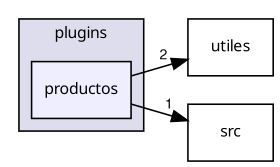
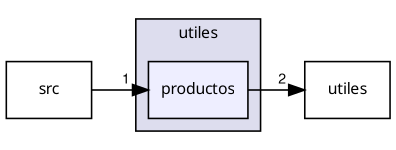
cluster "plugins": label "plugins" -> "utiles"
edge "productos" -> "src": reversed
